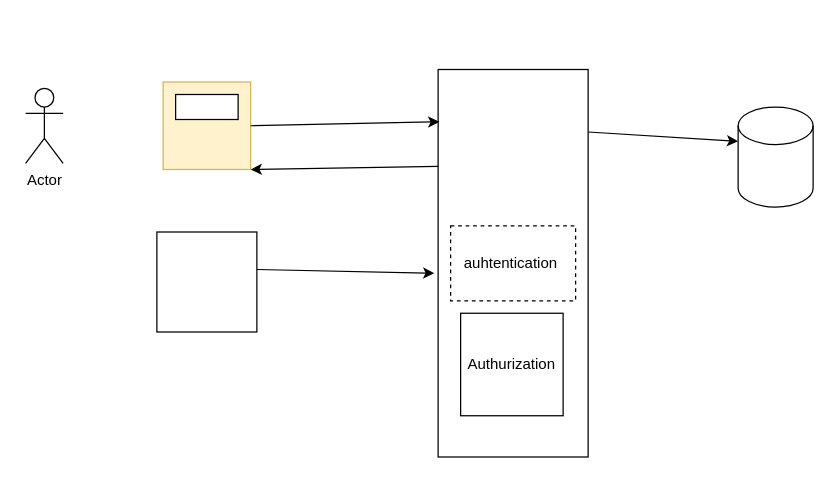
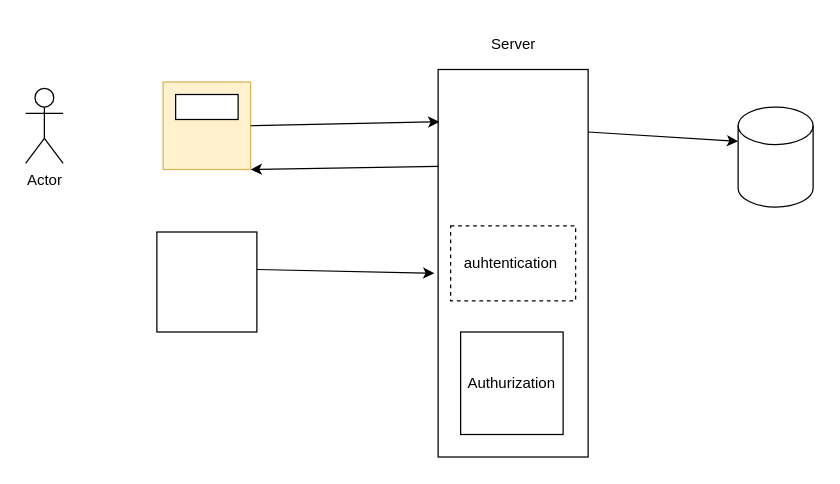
node "Server": added
node "Authurization": moved (512, 364) -> (512, 383)
